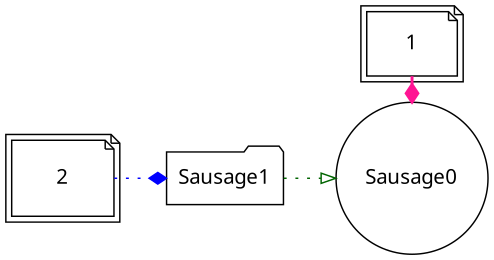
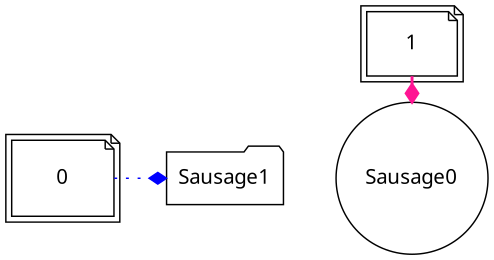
node "2": label "2" -> "0"
edge "Sausage1" -> "Sausage0": removed
